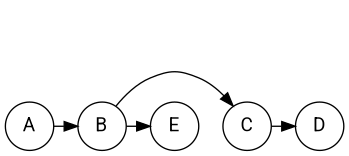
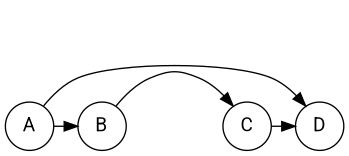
edge "A" -> "D": added
node "E": removed
